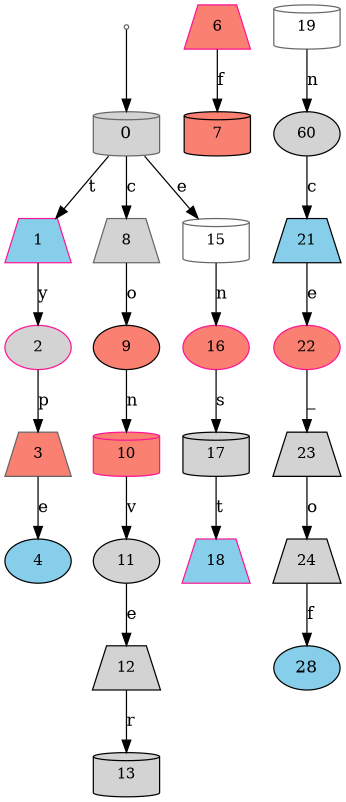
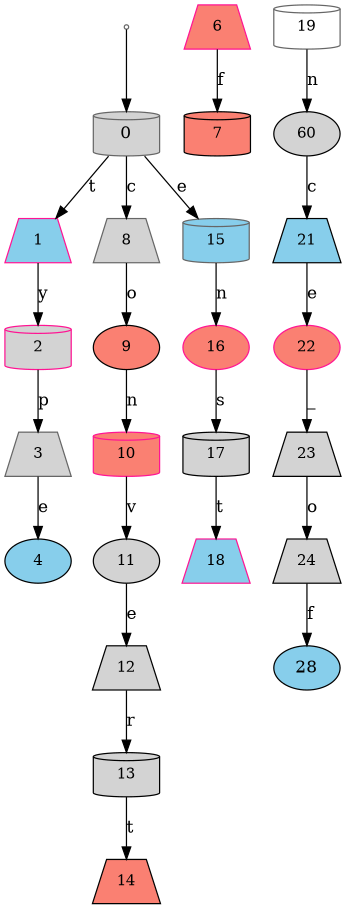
node "15": fillcolor white -> skyblue
node "2": shape ellipse -> cylinder
node "3": fillcolor salmon -> lightgrey
node "14": added
